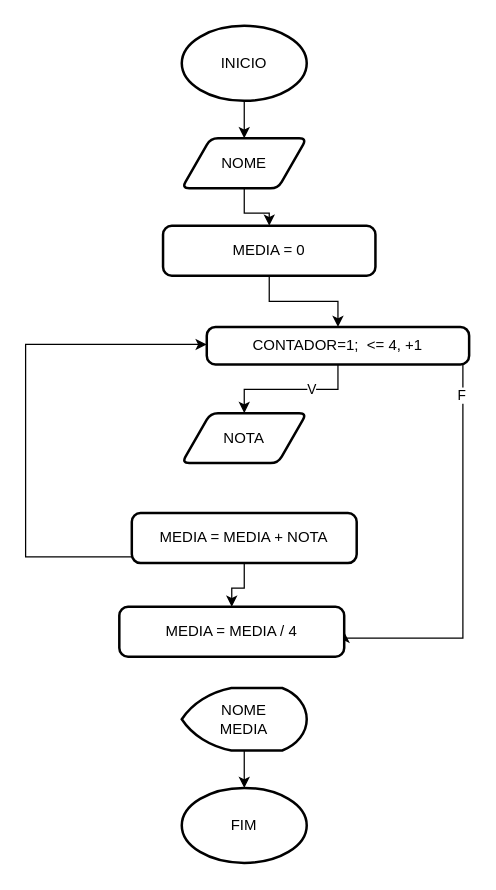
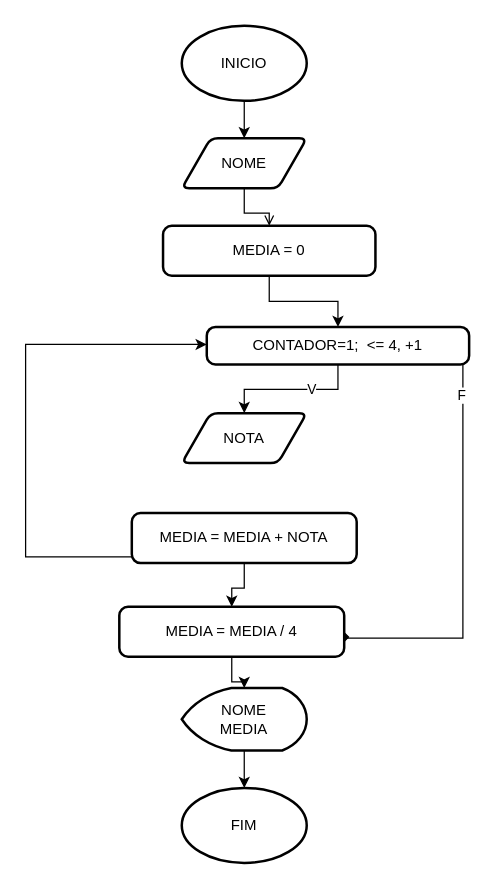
edge "NOME" -> "MEDIA = 0": arrowhead classic -> open
edge "CONTADOR=1; <= 4, +1" -> "MEDIA = MEDIA / 4": arrowhead classic -> diamond
edge "MEDIA = MEDIA / 4" -> "NOME MEDIA": added
